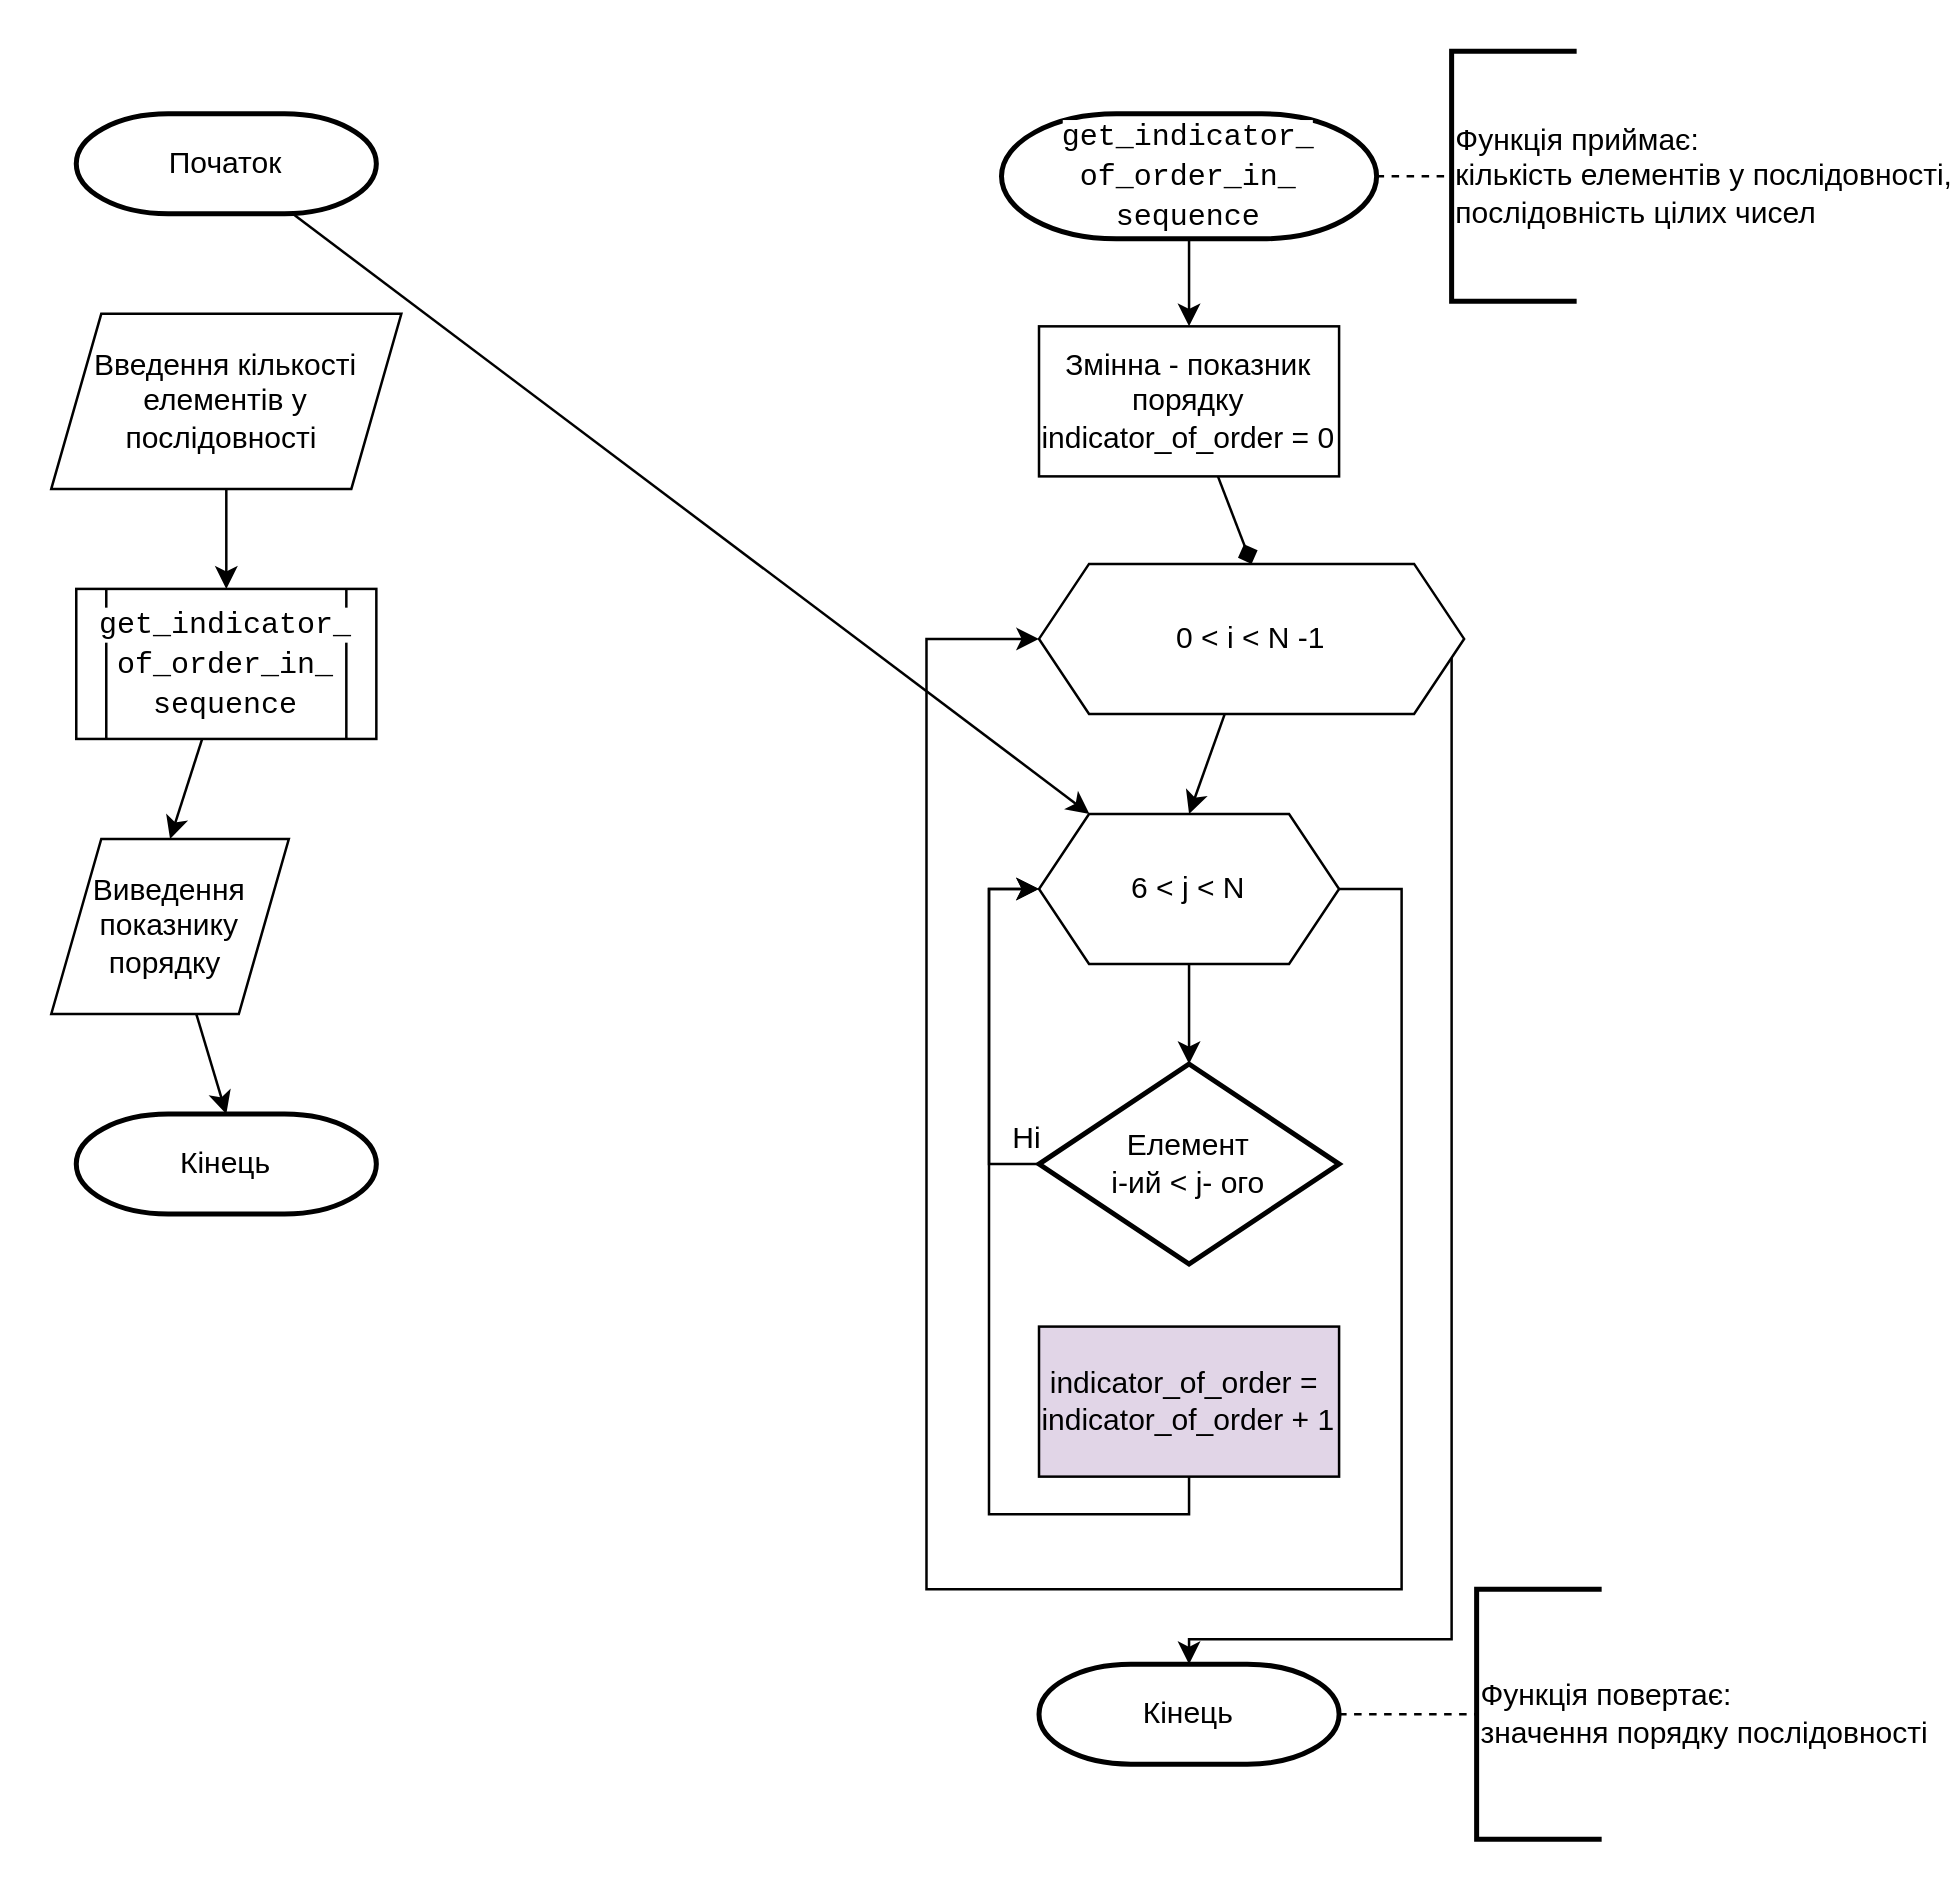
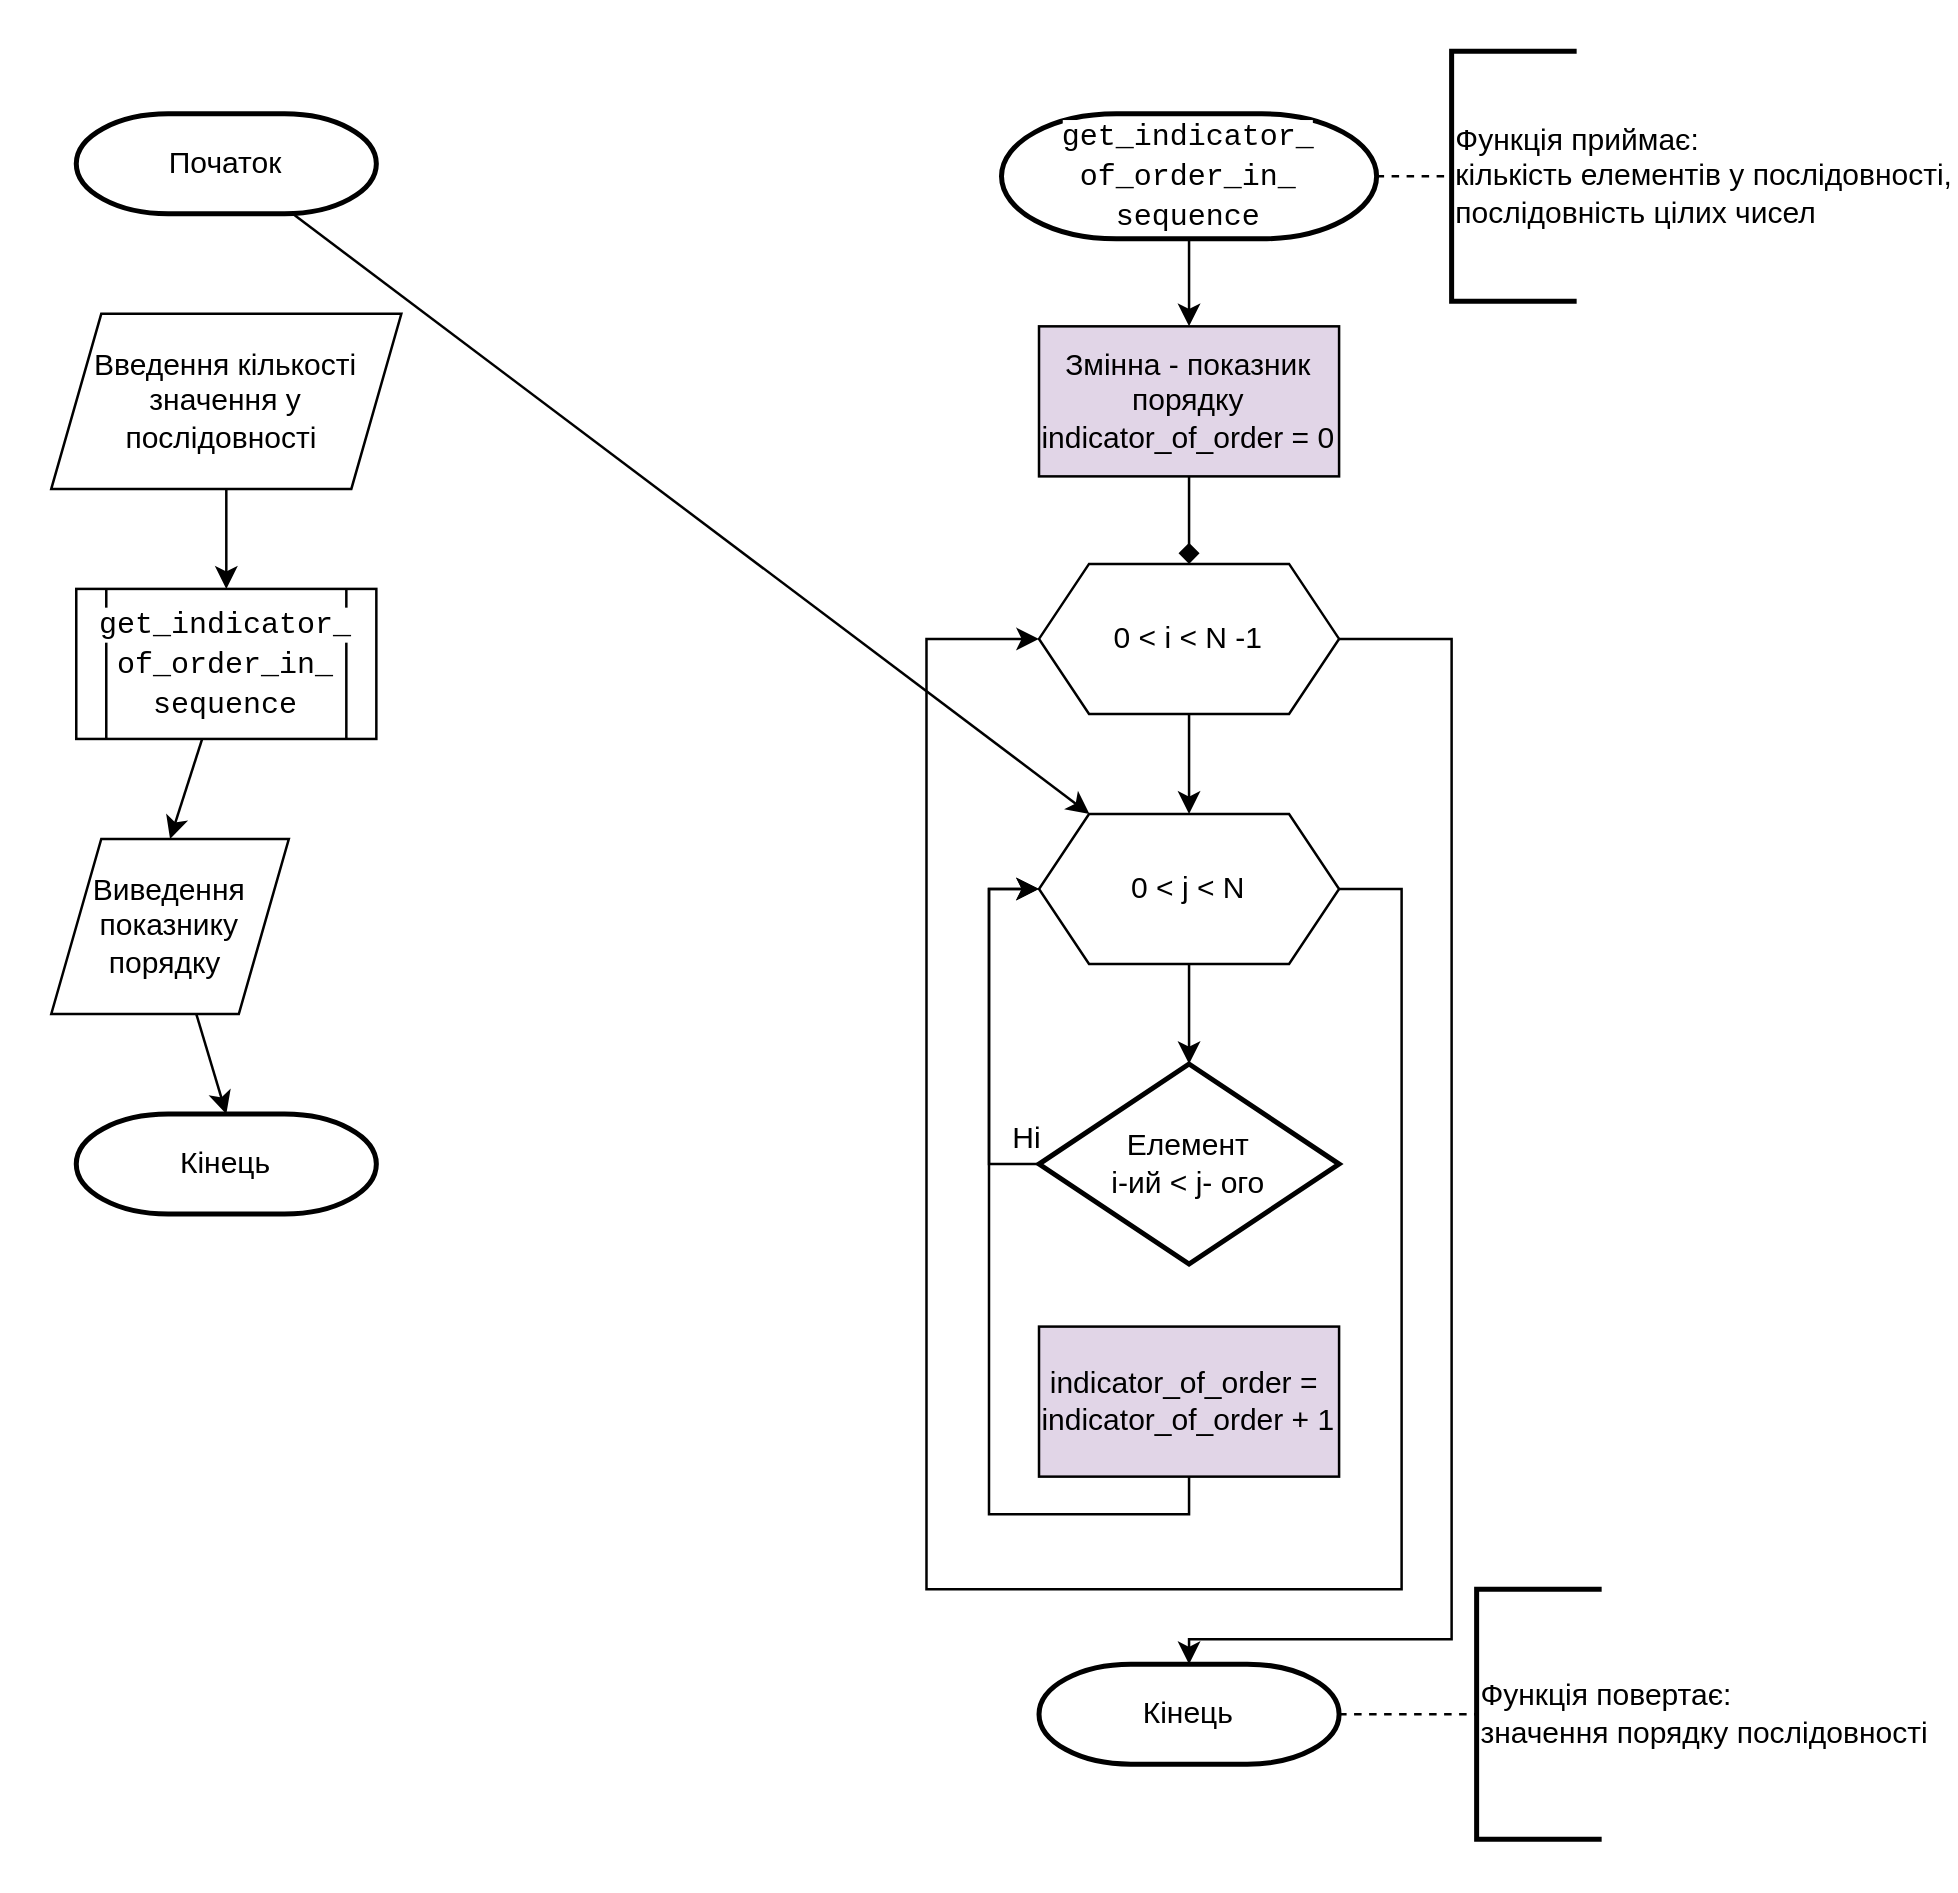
node "Введення кількості елементів у послідовності": label "Введення кількості елементів у послідовності" -> "Введення кількості значення у послідовності"
node "Змінна - показник порядку indicator_of_order = 0": fillcolor #ffffff -> #e1d5e7
node "0 < i < N -1": size 425x150 -> 300x150
node "6 < j < N": label "6 < j < N" -> "0 < j < N"
